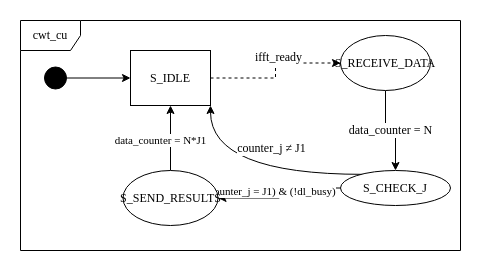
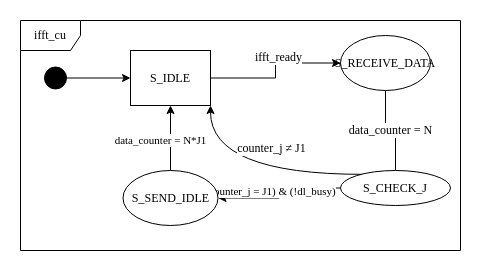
node "cwt_cu": label "cwt_cu" -> "ifft_cu"
edge "S_IDLE" -> "S_RECEIVE_DATA": style dashed -> solid
edge "S_RECEIVE_DATA" -> "S_CHECK_J": arrowhead classic -> none
node "S_SEND_RESULTS": label "S_SEND_RESULTS" -> "S_SEND_IDLE"
